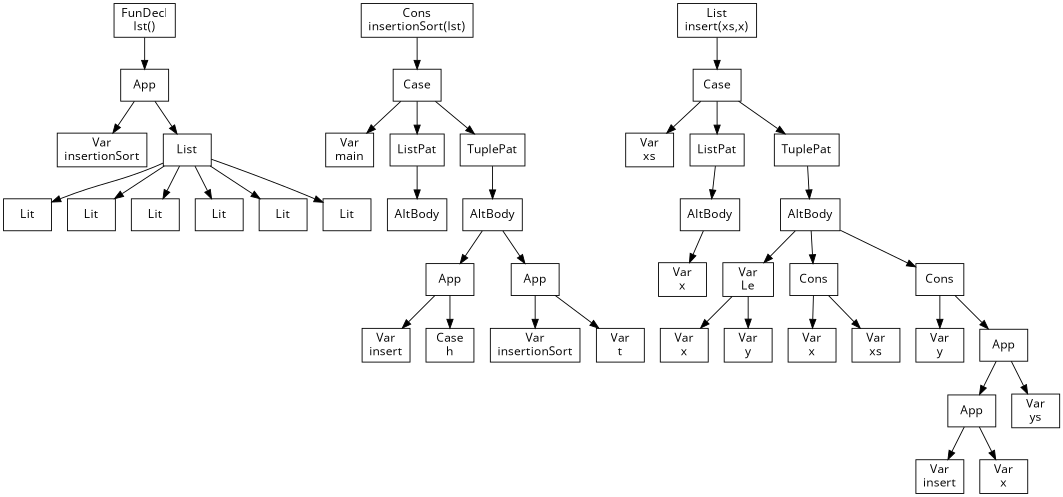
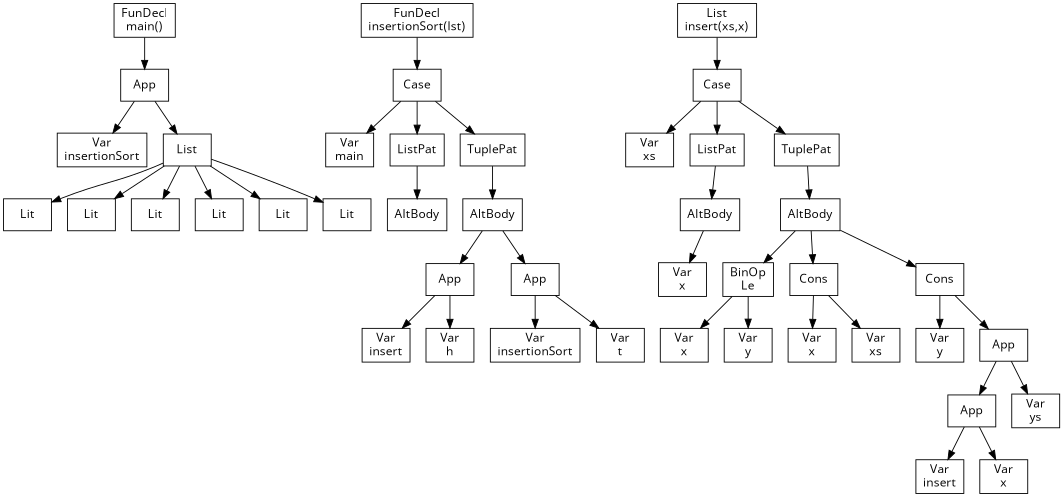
node "FunDecl lst()": label "FunDecl lst()" -> "FunDecl main()"
node "Cons insertionSort(lst)": label "Cons insertionSort(lst)" -> "FunDecl insertionSort(lst)"
node "Var Le": label "Var Le" -> "BinOp Le"
node "Case h": label "Case h" -> "Var h"
